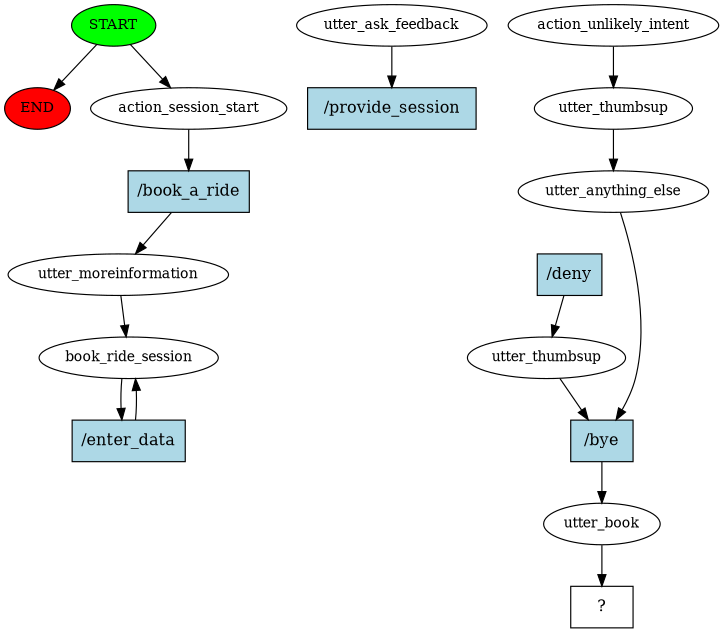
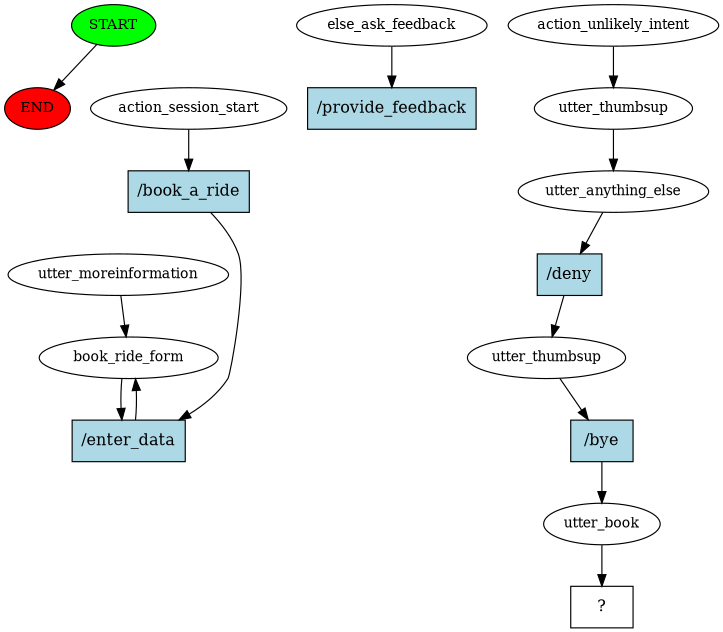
node "utter_ask_feedback": label "utter_ask_feedback" -> "else_ask_feedback"
edge "START" -> "action_session_start": removed
node "/provide_session": label "/provide_session" -> "/provide_feedback"
edge "/book_a_ride" -> "utter_moreinformation": now "/book_a_ride" -> "/enter_data"
edge "utter_anything_else" -> "/bye": now "utter_anything_else" -> "/deny"
node "book_ride_session": label "book_ride_session" -> "book_ride_form"
